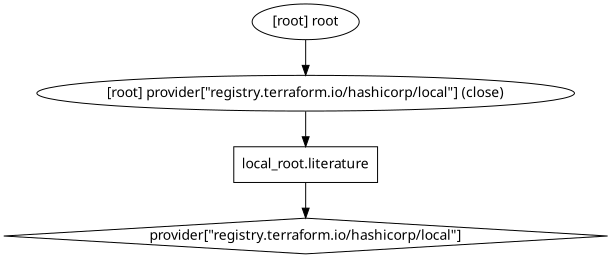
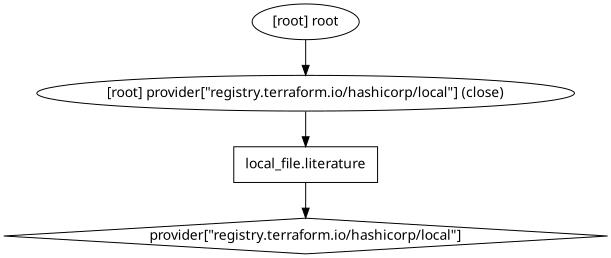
node "local_root.literature": label "local_root.literature" -> "local_file.literature"
